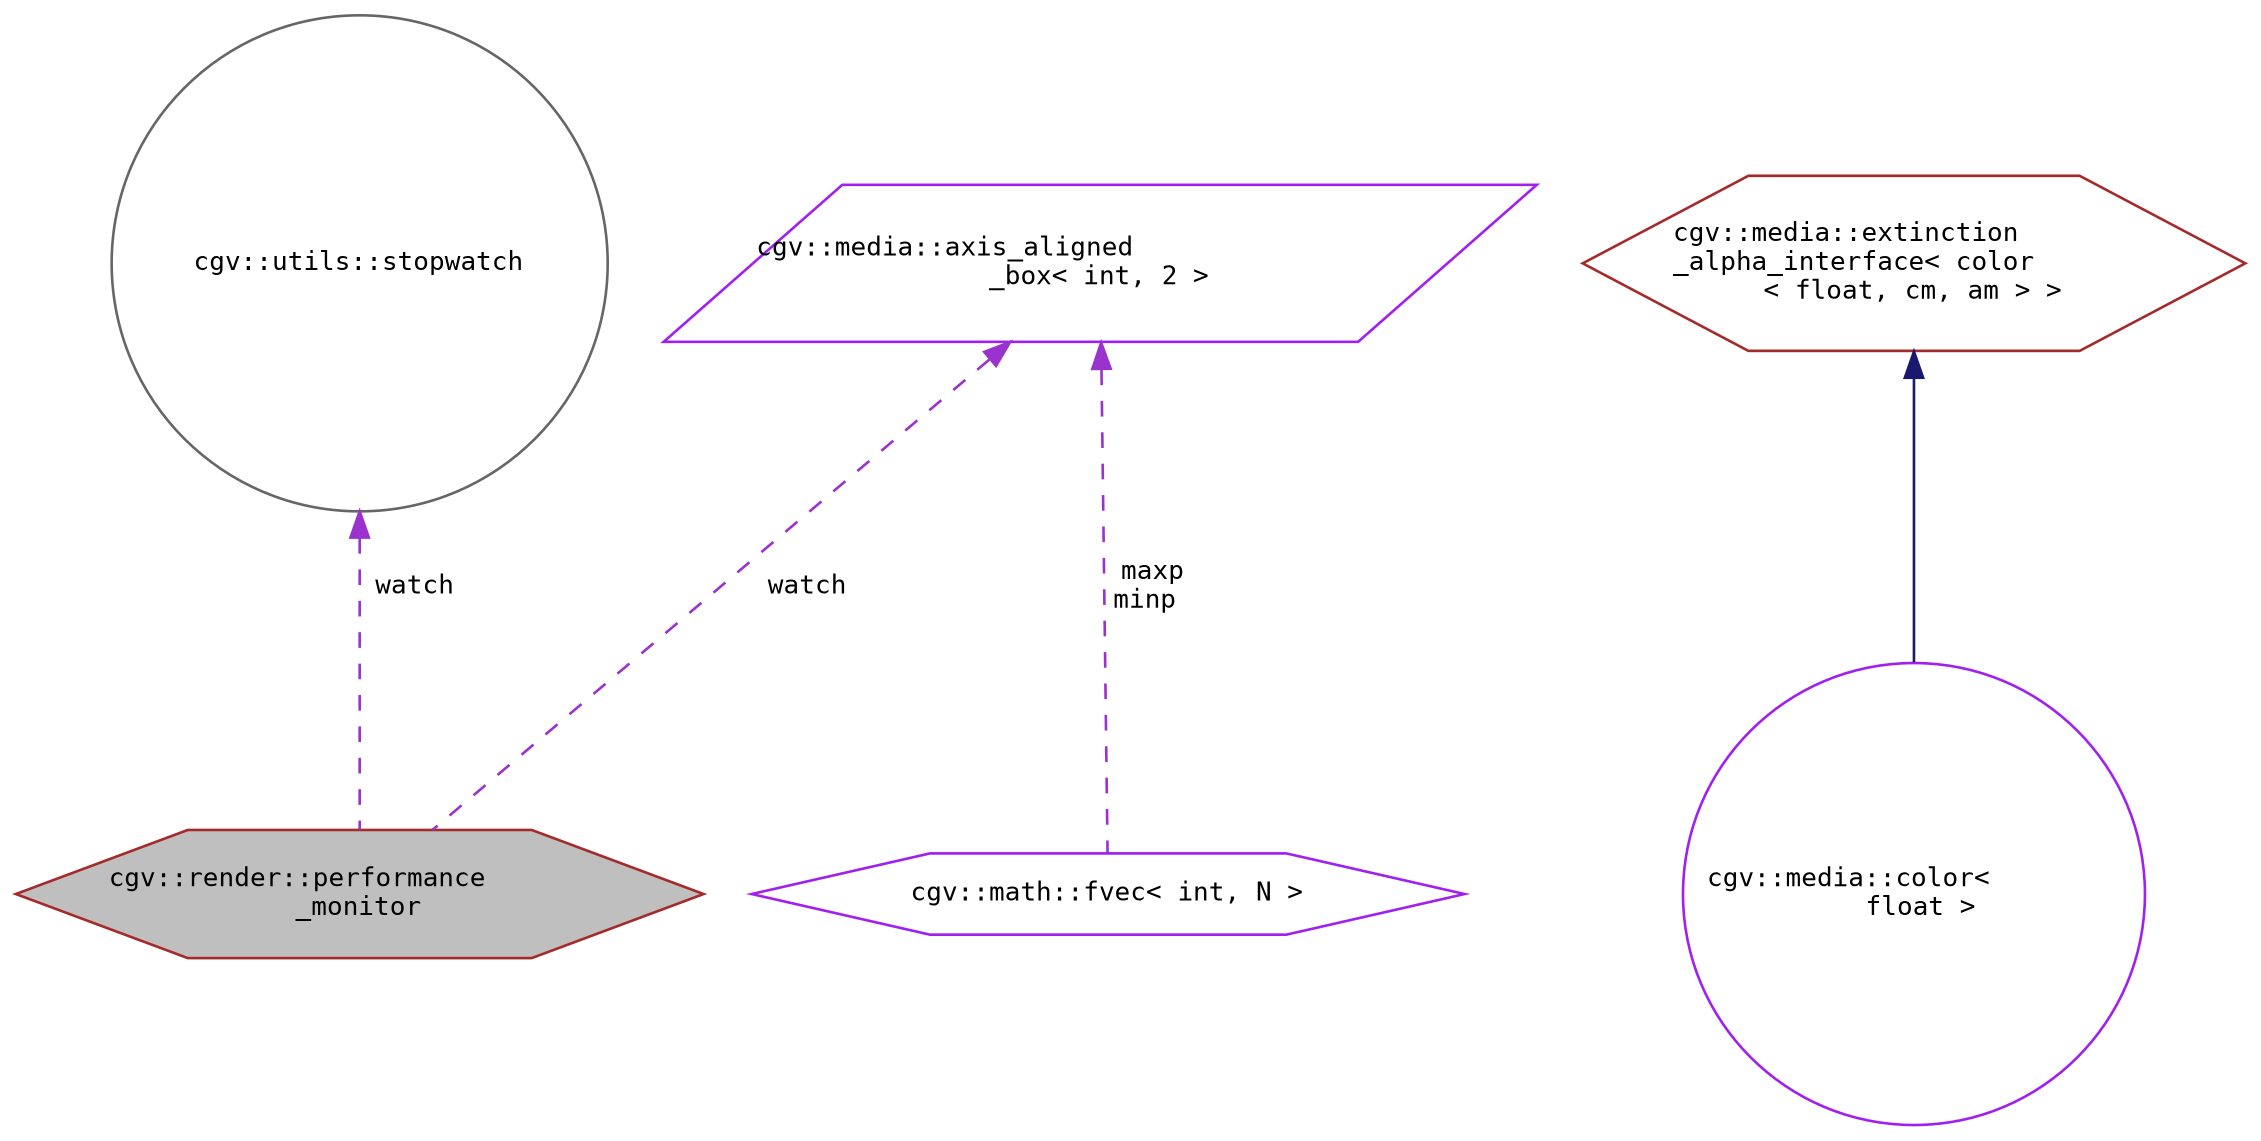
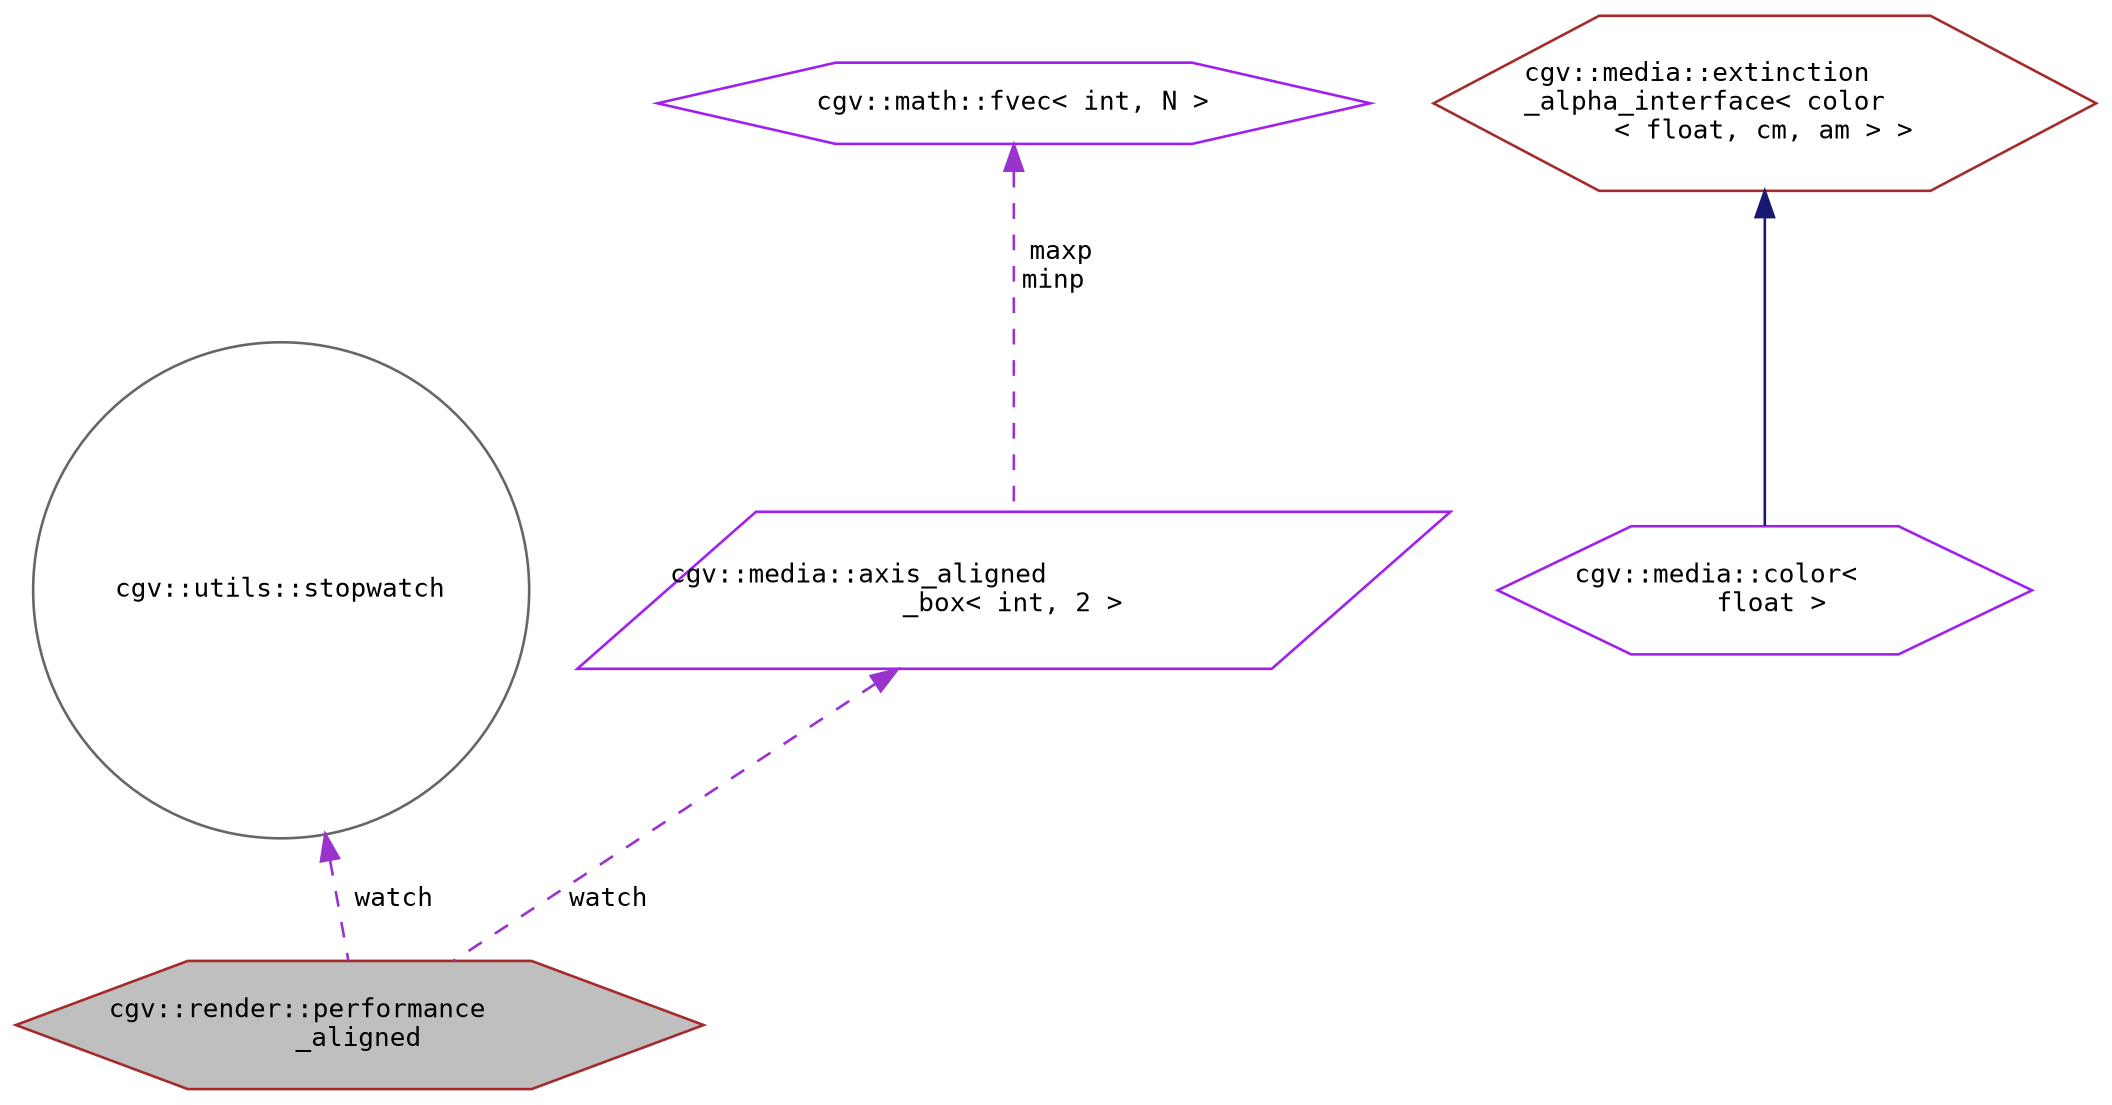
edge "cgv::math::fvec< int, N >" -> "cgv::media::axis_aligned _box< int, 2 >": reversed
node "cgv::render::performance _monitor": label "cgv::render::performance _monitor" -> "cgv::render::performance _aligned"
node "cgv::media::color< float >": shape circle -> hexagon
